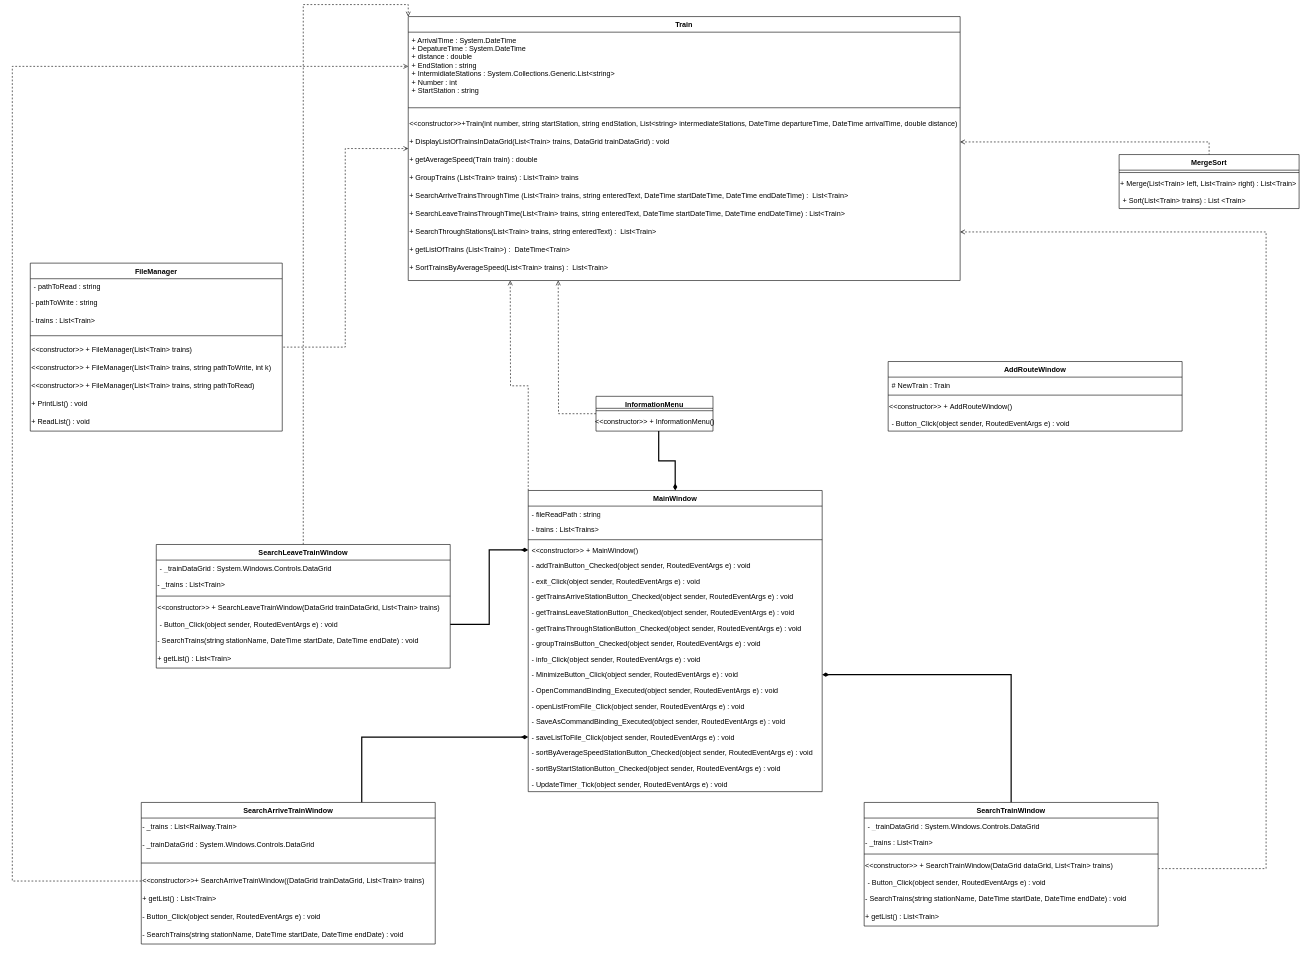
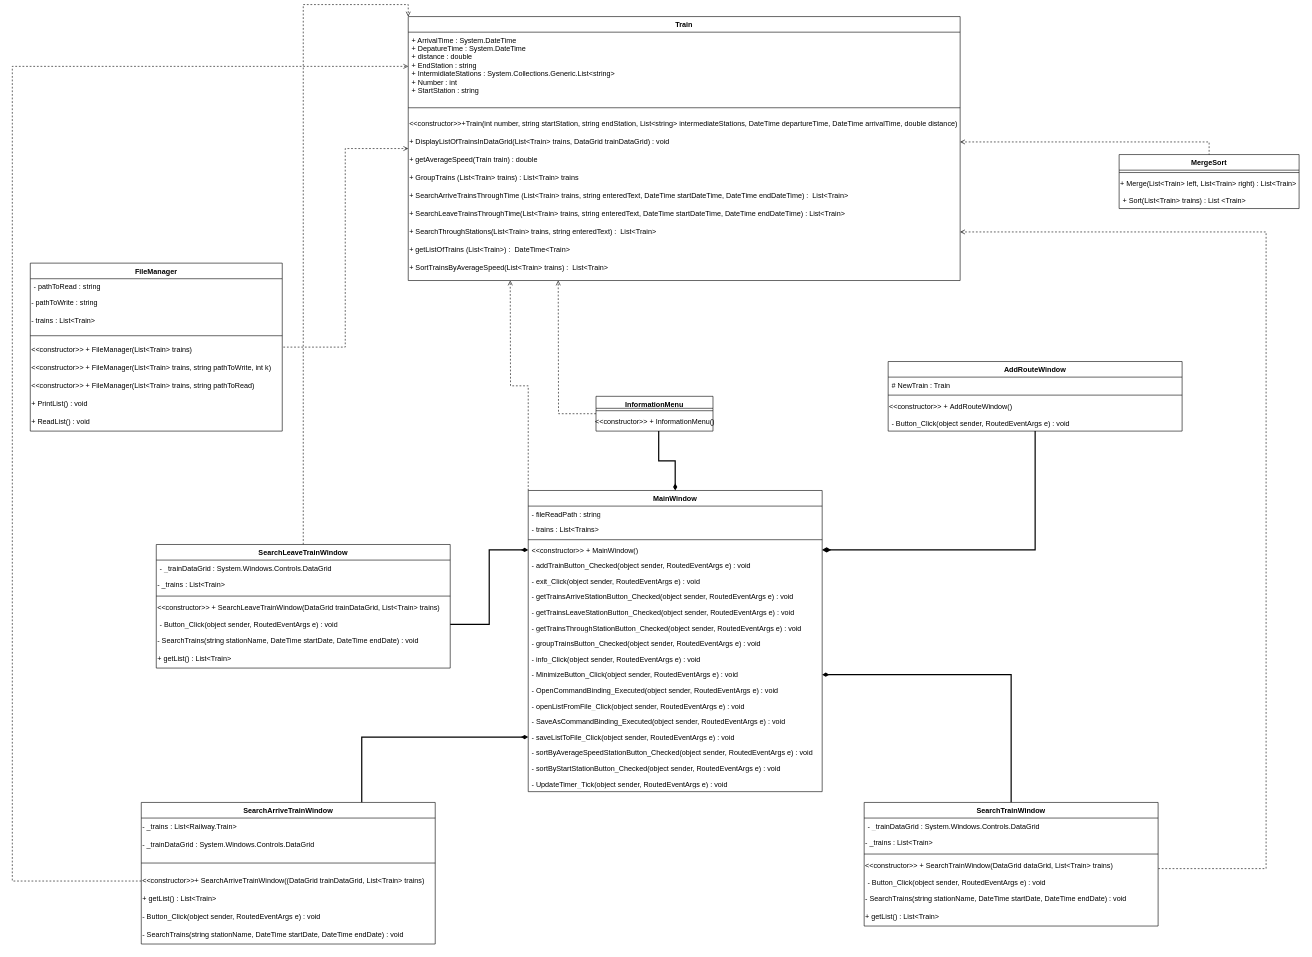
edge "AddRouteWindow" -> "<<constructor>> + MainWindow()": added
